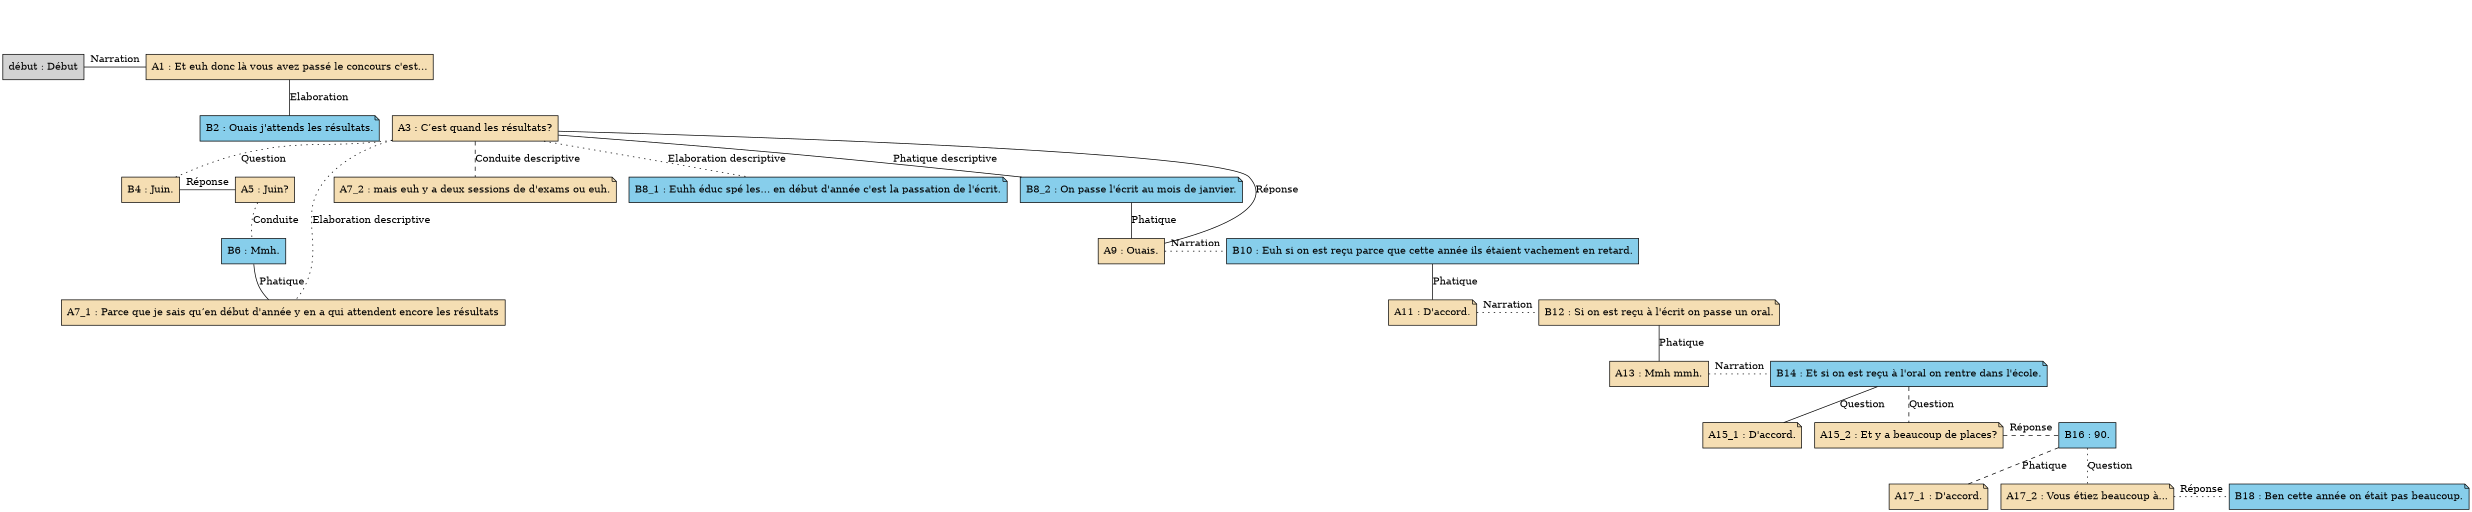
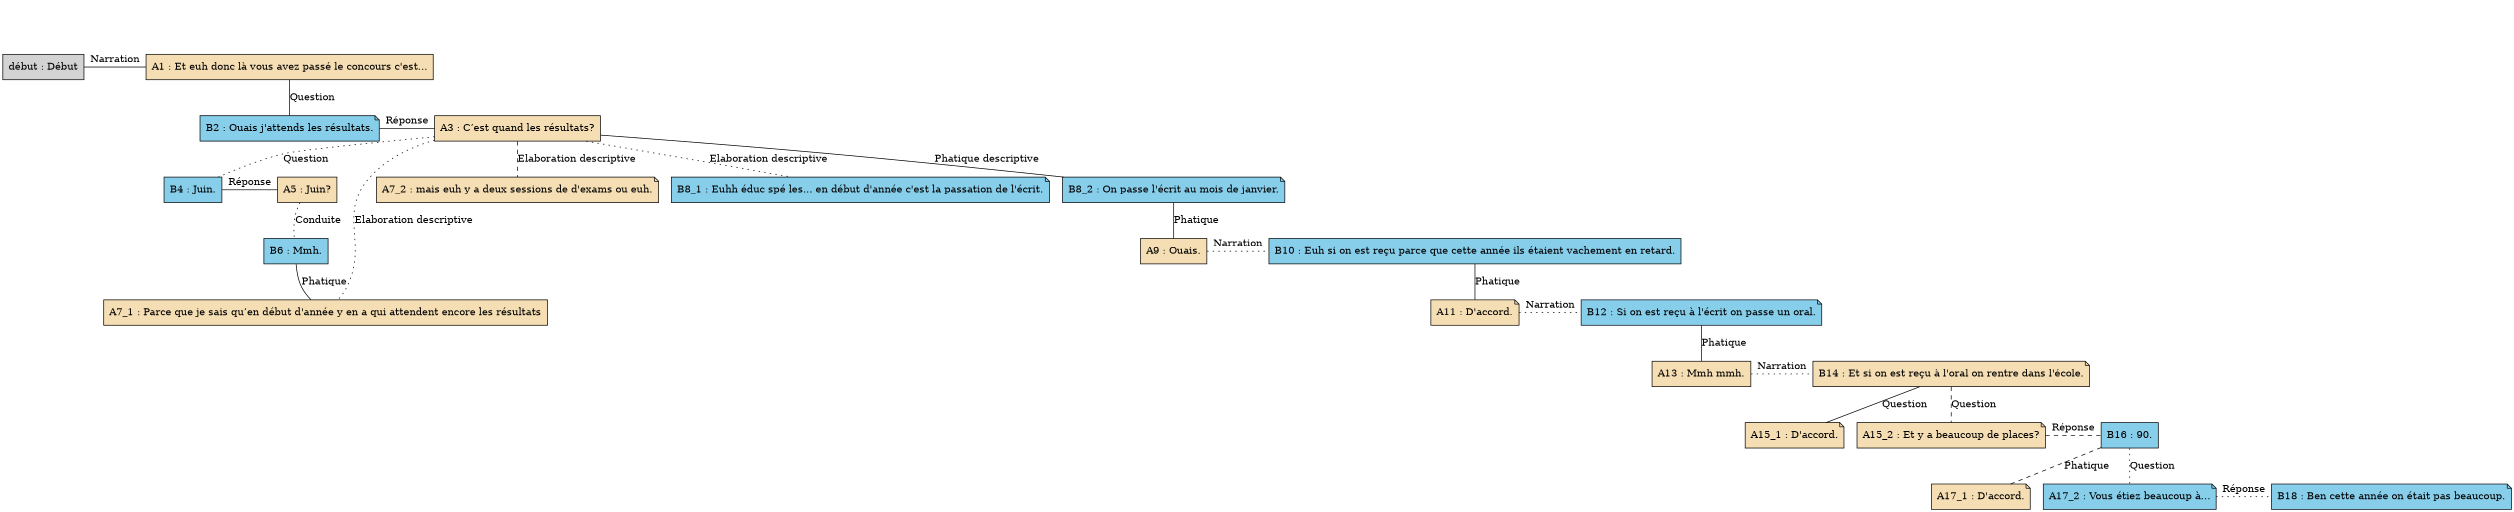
edge "A1 : Et euh donc là vous avez passé le concours c'est..." -- "B2 : Ouais j'attends les résultats.": label "Elaboration" -> "Question"
edge "A3 : C’est quand les résultats?" -- "A9 : Ouais.": now "A3 : C’est quand les résultats?" -- "B2 : Ouais j'attends les résultats."
edge "A3 : C’est quand les résultats?" -- "A7_2 : mais euh y a deux sessions de d'exams ou euh.": label "Conduite descriptive" -> "Elaboration descriptive"
node "B4 : Juin.": fillcolor wheat -> skyblue
node "B12 : Si on est reçu à l'écrit on passe un oral.": fillcolor wheat -> skyblue
node "B14 : Et si on est reçu à l'oral on rentre dans l'école.": fillcolor skyblue -> wheat
node "A17_2 : Vous étiez beaucoup à...": fillcolor wheat -> skyblue
